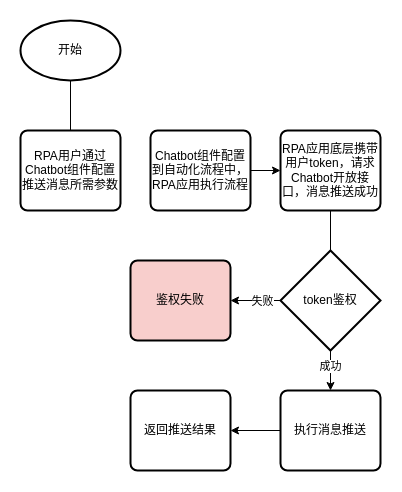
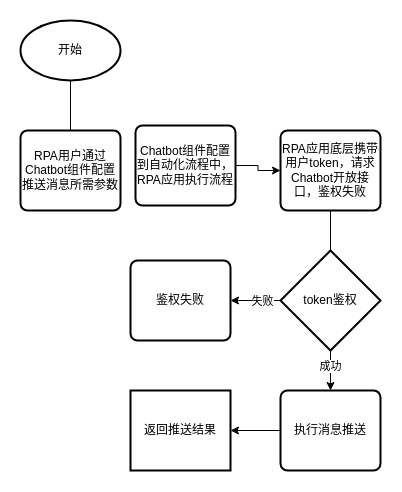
node "Chatbot组件配置到自动化流程中，RPA应用执行流程": moved (201, 171) -> (186, 166)
node "RPA应用底层携带用户token，请求Chatbot开放接口，消息推送成功": label "RPA应用底层携带用户token，请求Chatbot开放接口，消息推送成功" -> "RPA应用底层携带用户token，请求Chatbot开放接口，鉴权失败"
node "鉴权失败": fillcolor #f8cecc -> #ffffff
node "返回推送结果": shape rounded rectangle -> rectangle
